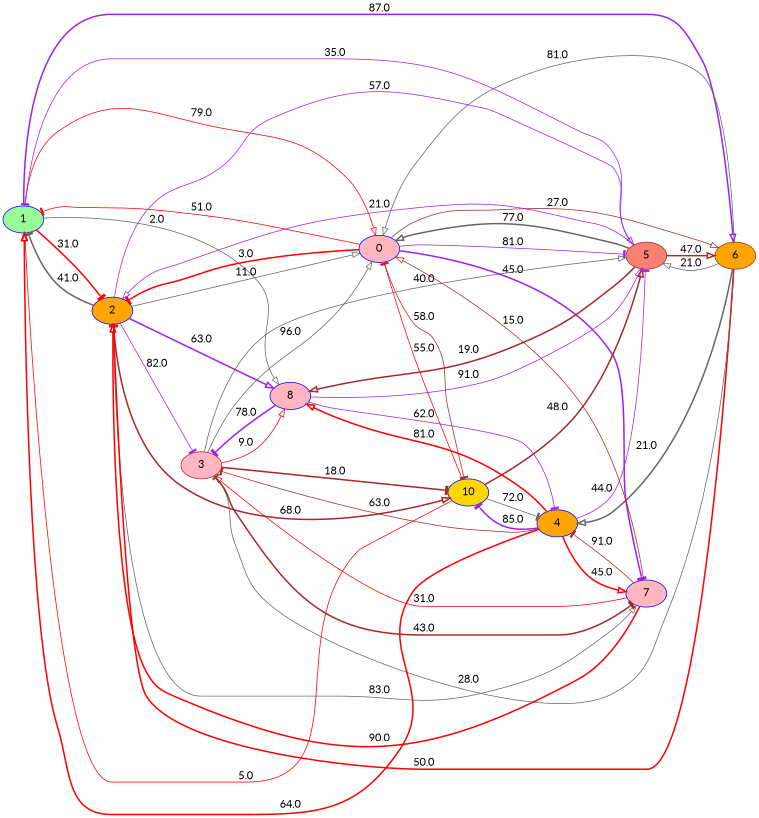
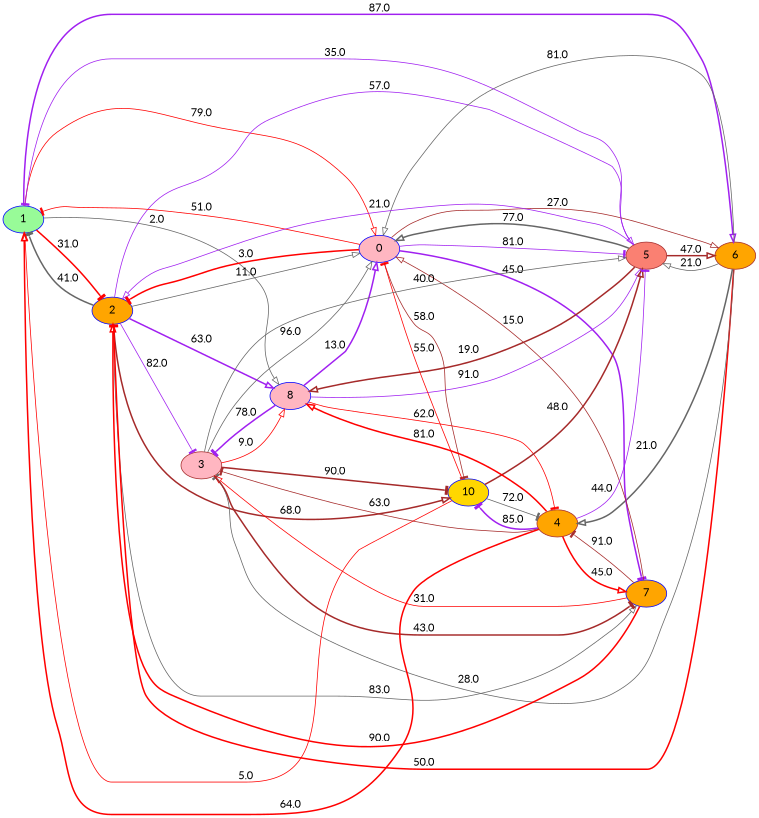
edge "8" -> "0": added, label "13.0"
edge "8" -> "4": color purple -> red
edge "3" -> "10": label "18.0" -> "90.0"
node "4": color blue -> brown
node "7": fillcolor lightpink -> orange
